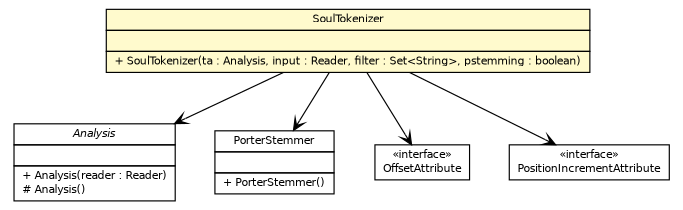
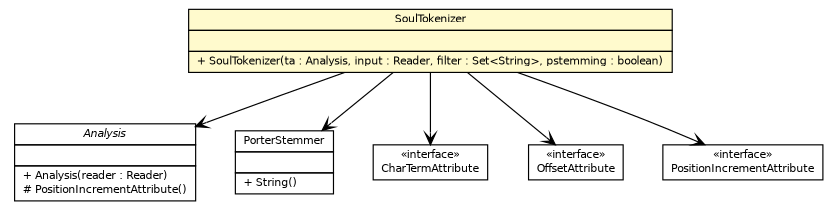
node "CharTermAttribute": added
node "PorterStemmer": text "+ PorterStemmer()" -> "+ String()"
node "Analysis": text "# Analysis()" -> "# PositionIncrementAttribute()"
